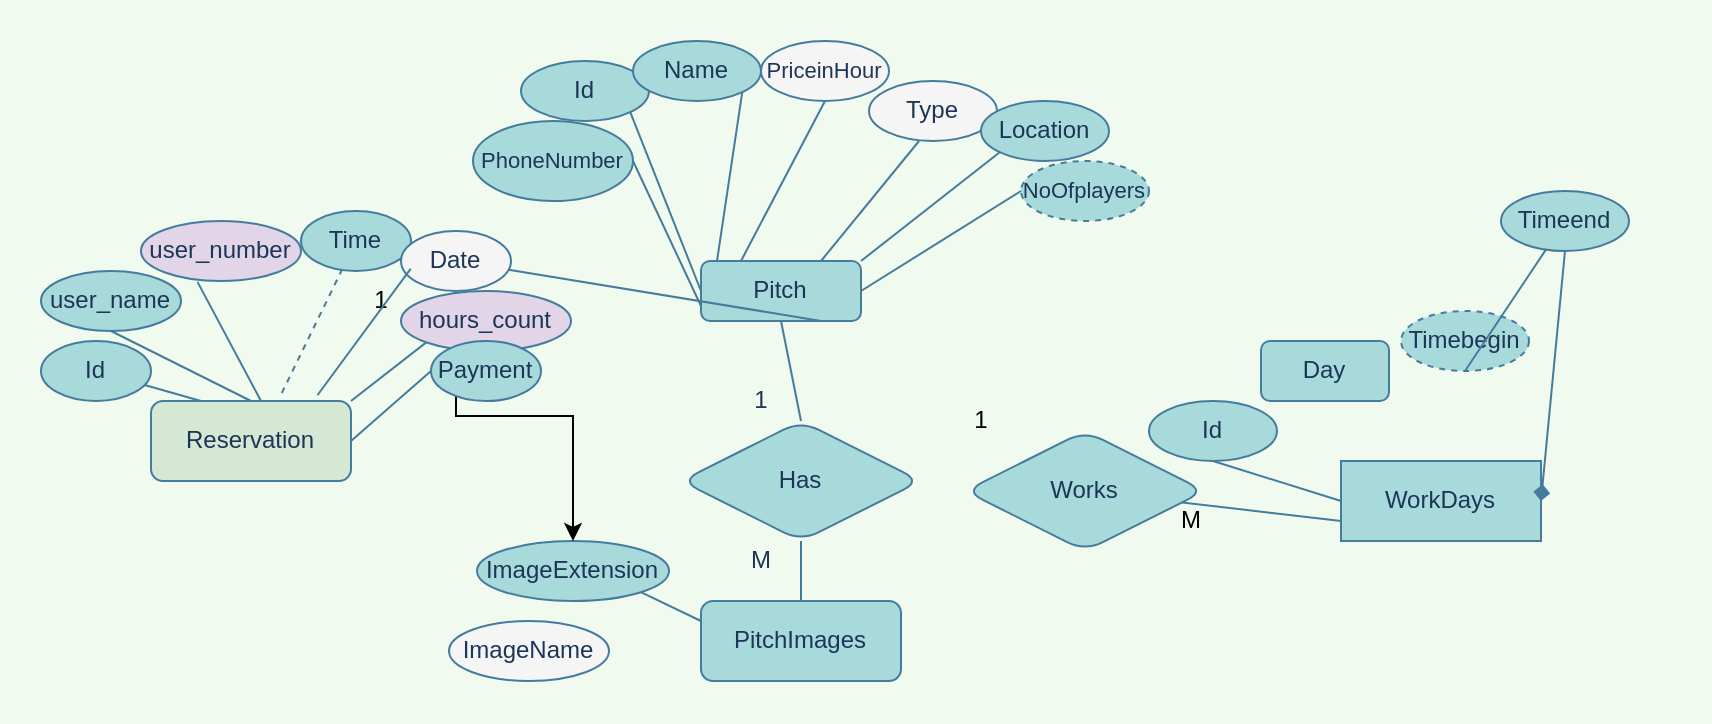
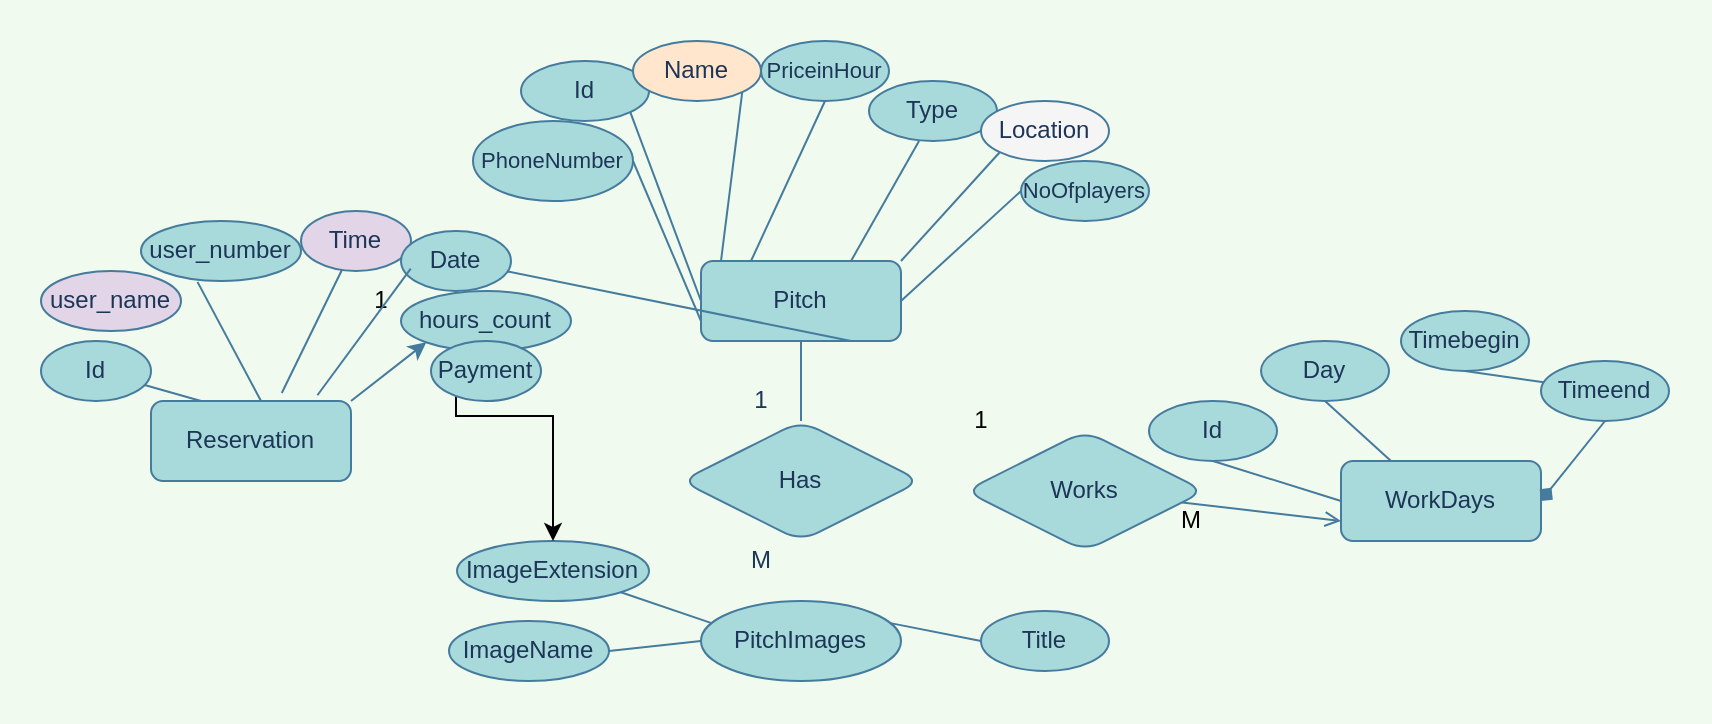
node "Name": fillcolor #a8dadc -> #ffe6cc
node "PriceinHour": fillcolor #f5f5f5 -> #a8dadc
node "Type": fillcolor #f5f5f5 -> #a8dadc
node "Location": fillcolor #a8dadc -> #f5f5f5
node "NoOfplayers": style dashed -> solid
node "Timeend": moved (1565, 221) -> (1605, 391)
node "Time": fillcolor #a8dadc -> #e1d5e7
node "user_number": fillcolor #e1d5e7 -> #a8dadc
node "Date": fillcolor #f5f5f5 -> #a8dadc
node "Pitch": size 160x60 -> 200x80
node "user_name": fillcolor #a8dadc -> #e1d5e7
node "hours_count": fillcolor #e1d5e7 -> #a8dadc
edge "Time" -- "Reservation": style dashed -> solid
node "Timebegin": style dashed -> solid
edge "hours_count" -- "Reservation": arrowhead none -> classic
edge "user_name" -- "Reservation": removed
node "Day": shape rounded rectangle -> ellipse
edge "Payment" -- "Reservation": removed
edge "Day" -- "WorkDays": added
node "Reservation": fillcolor #d5e8d4 -> #a8dadc
node "WorkDays": shape rectangle -> rounded rectangle
edge "Works" -- "WorkDays": arrowhead none -> open
node "ImageExtension": moved (573, 571) -> (553, 571)
edge "Has" -- "PitchImages": removed
edge "PitchImages" -- "Title": added
node "PitchImages": shape rounded rectangle -> ellipse
node "Title": added
edge "PitchImages" -- "ImageName": added
node "ImageName": fillcolor #f5f5f5 -> #a8dadc
